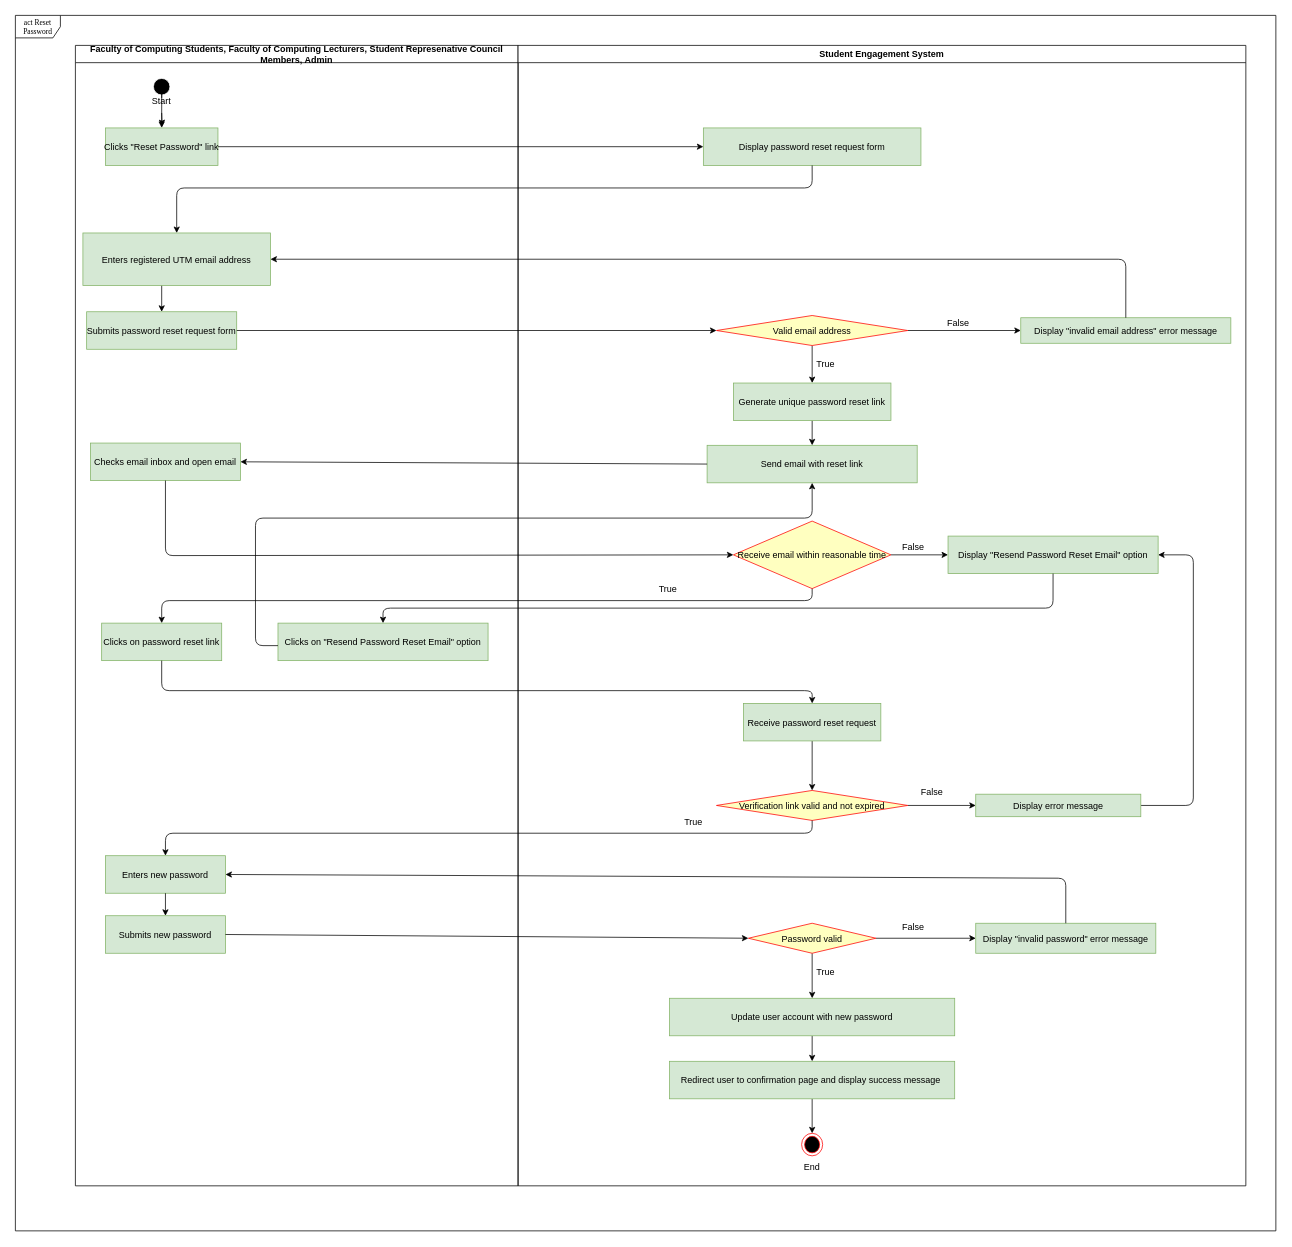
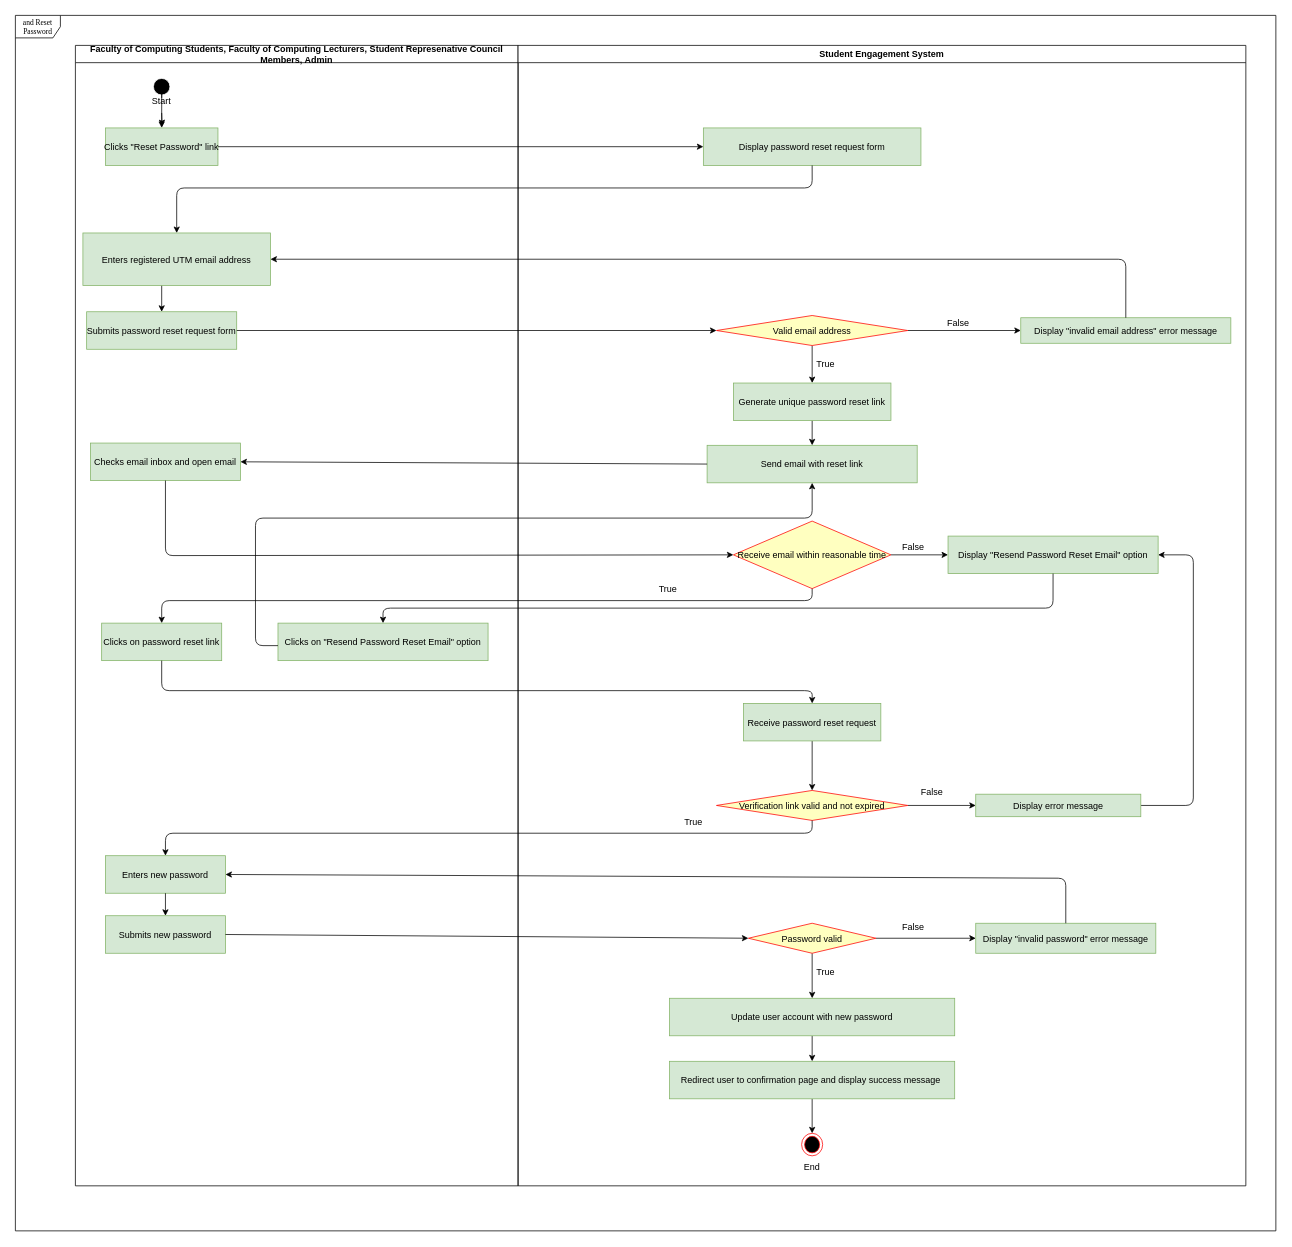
node "act Reset Password": label "act Reset Password" -> "and Reset Password"
